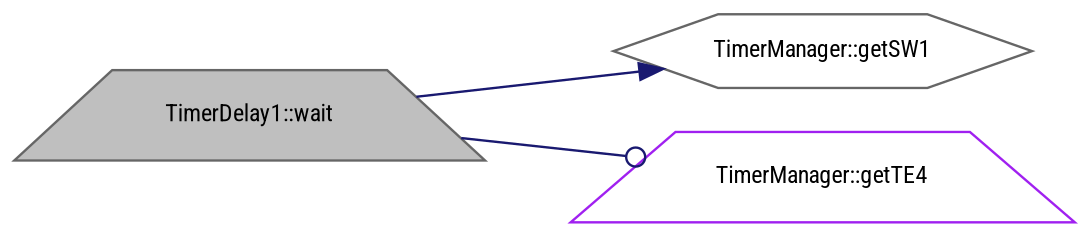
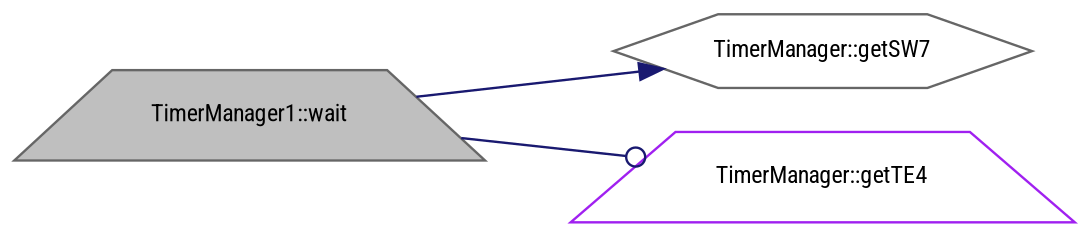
node "TimerManager::getSW1": label "TimerManager::getSW1" -> "TimerManager::getSW7"
node "TimerDelay1::wait": label "TimerDelay1::wait" -> "TimerManager1::wait"
